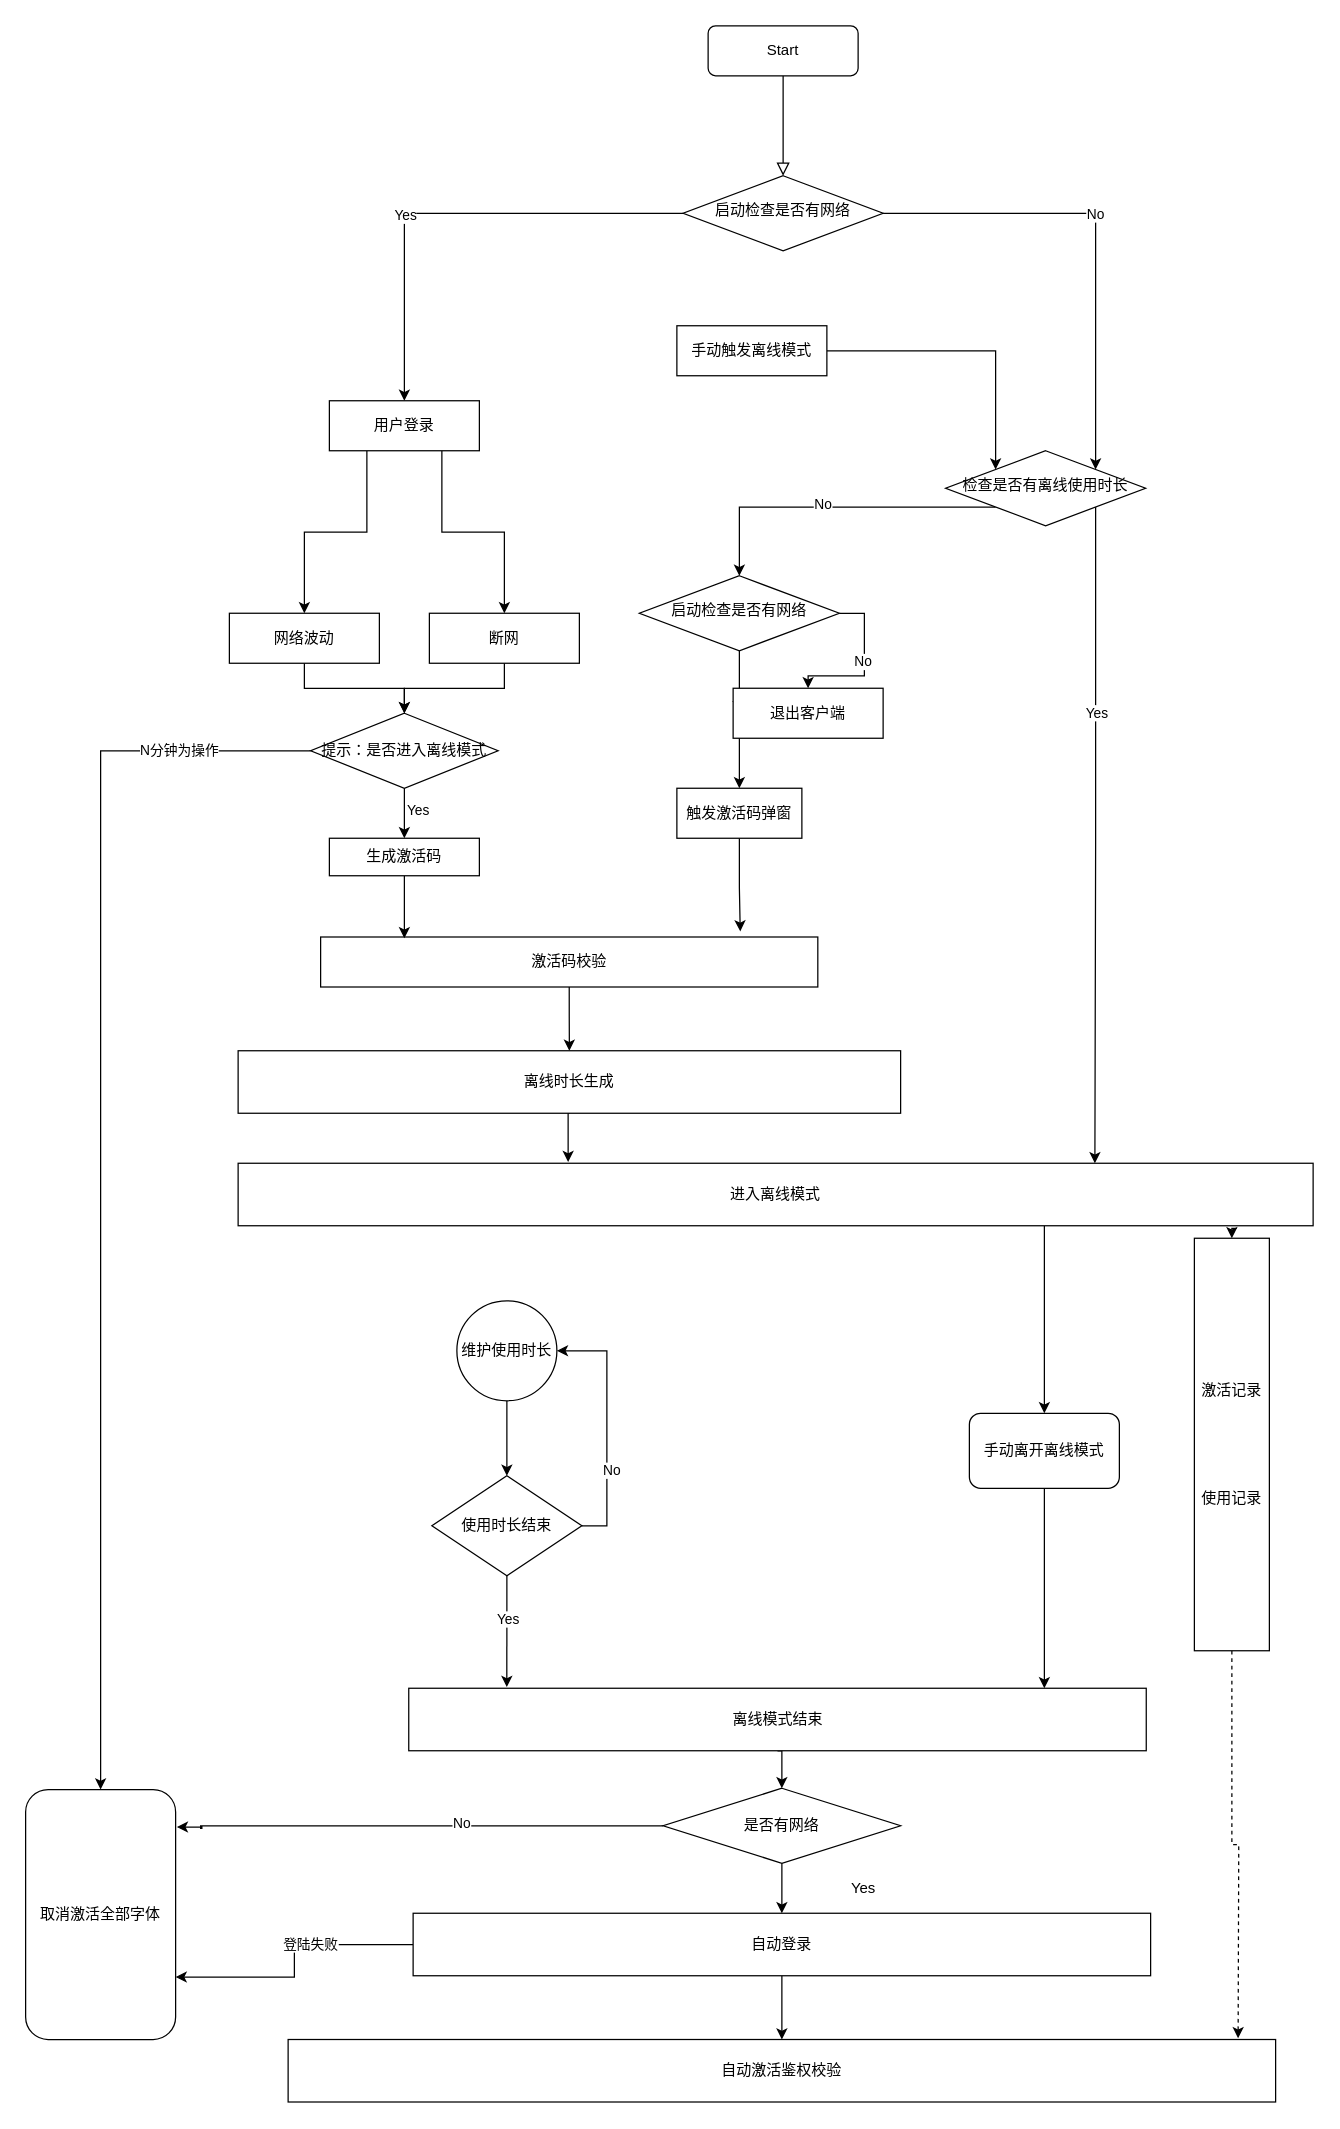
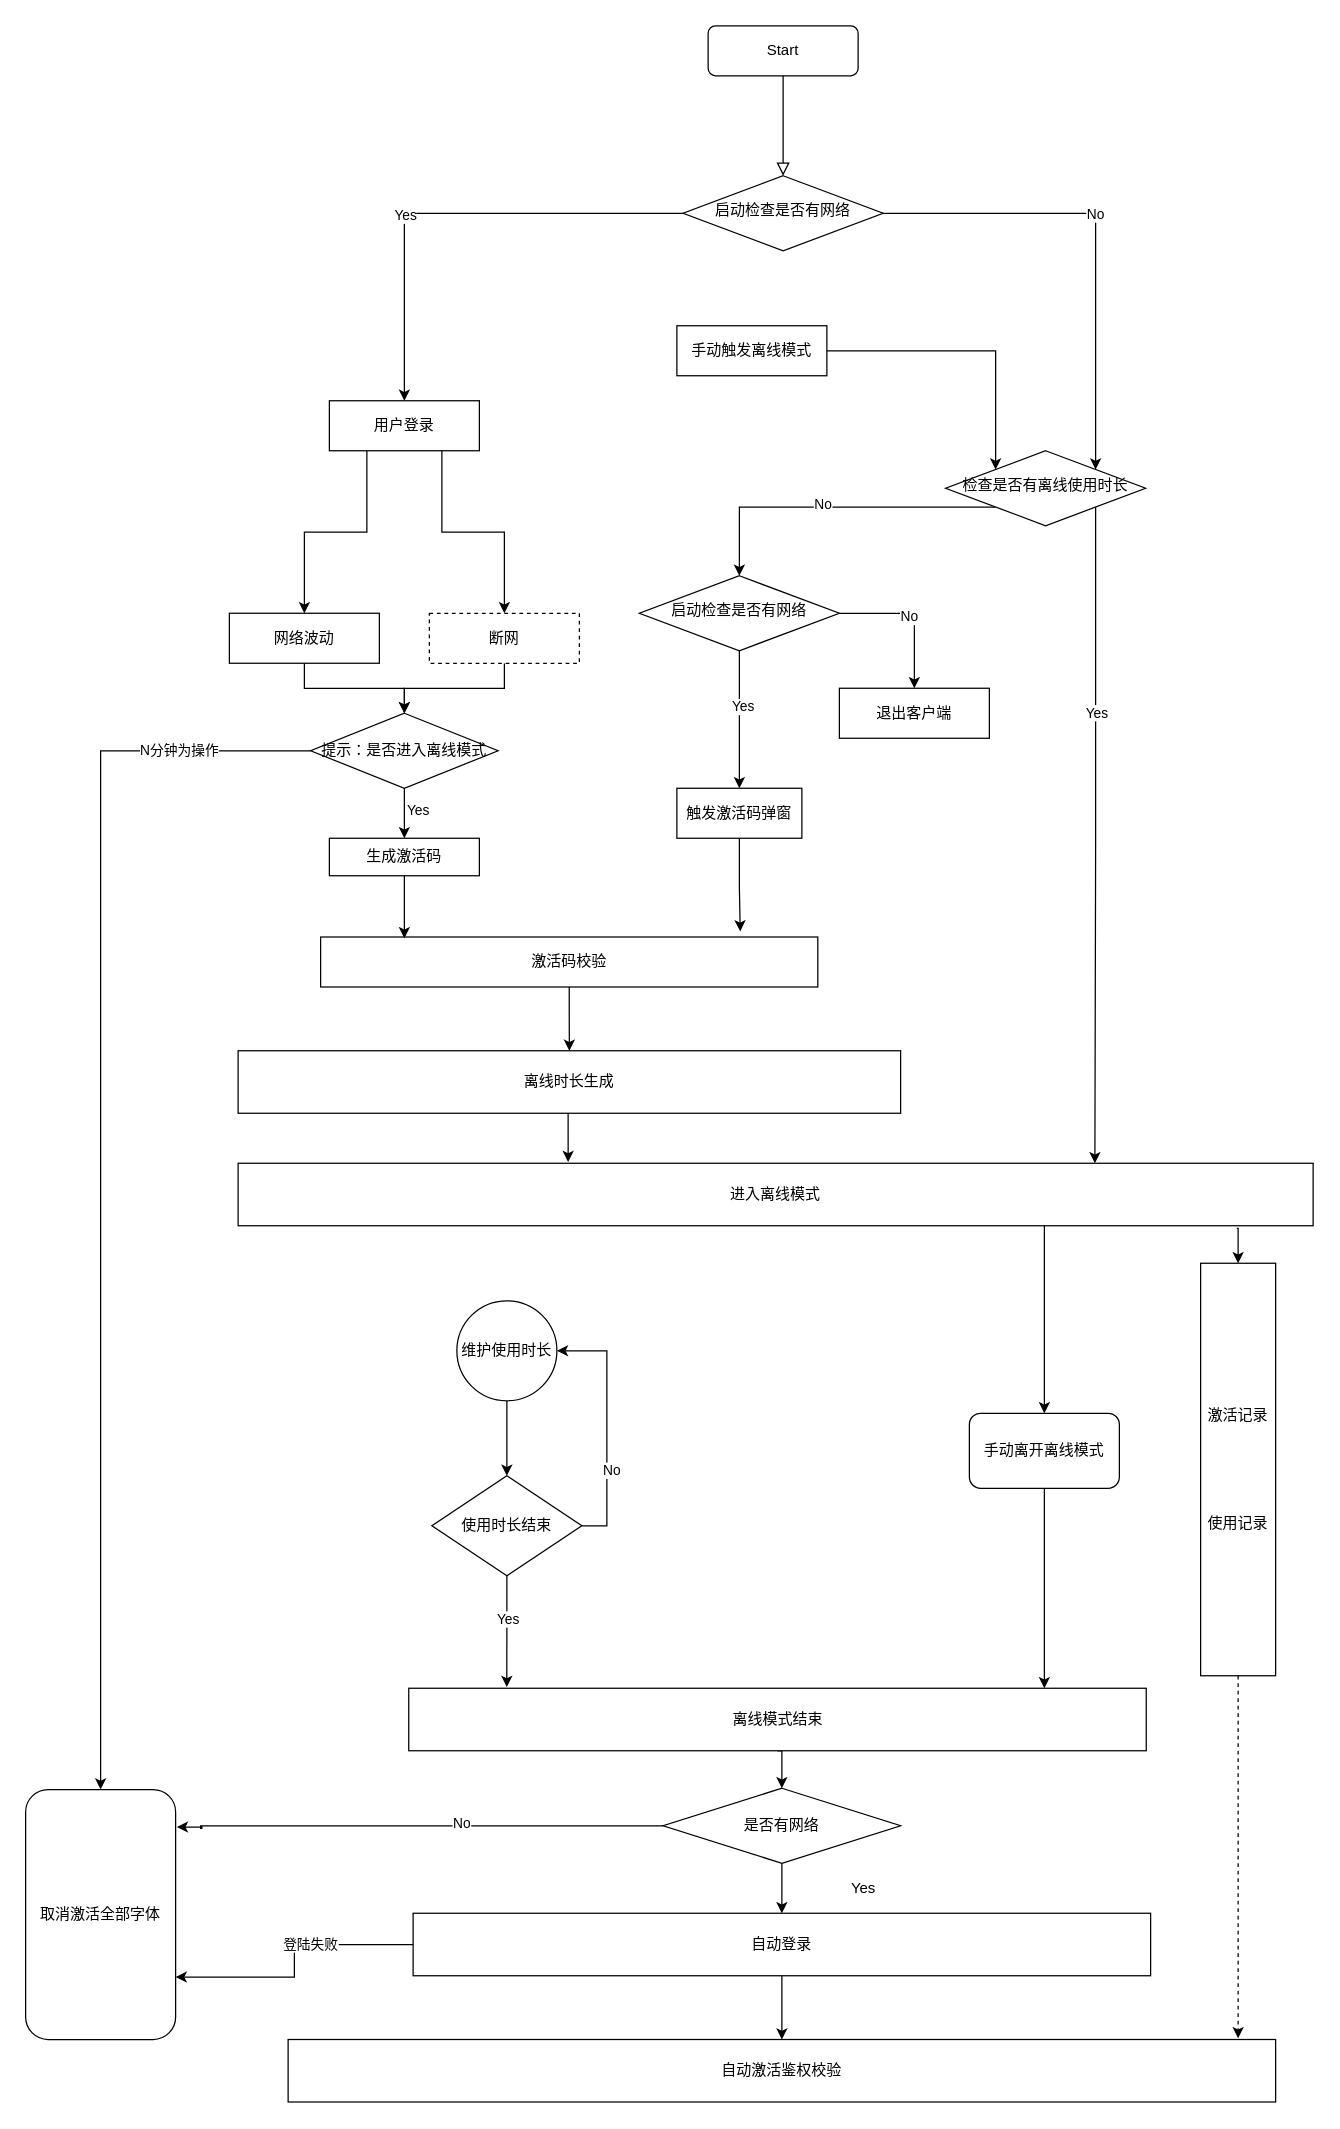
node "断网": style solid -> dashed
node "退出客户端": moved (808, 713) -> (914, 713)
node "激活记录 使用记录": moved (1232, 1444) -> (1238, 1469)
